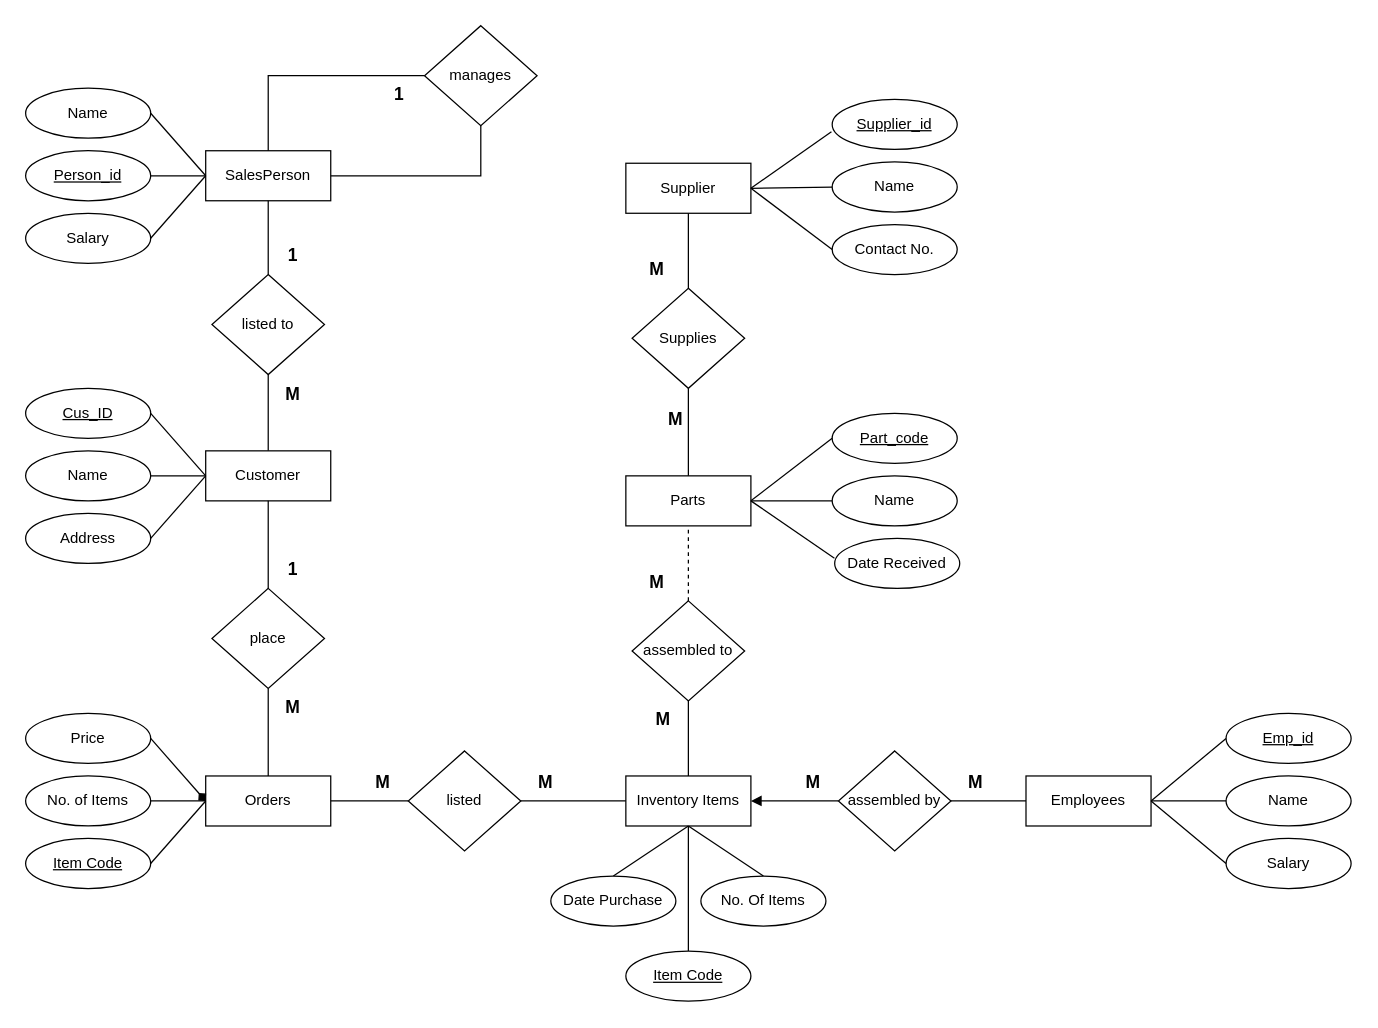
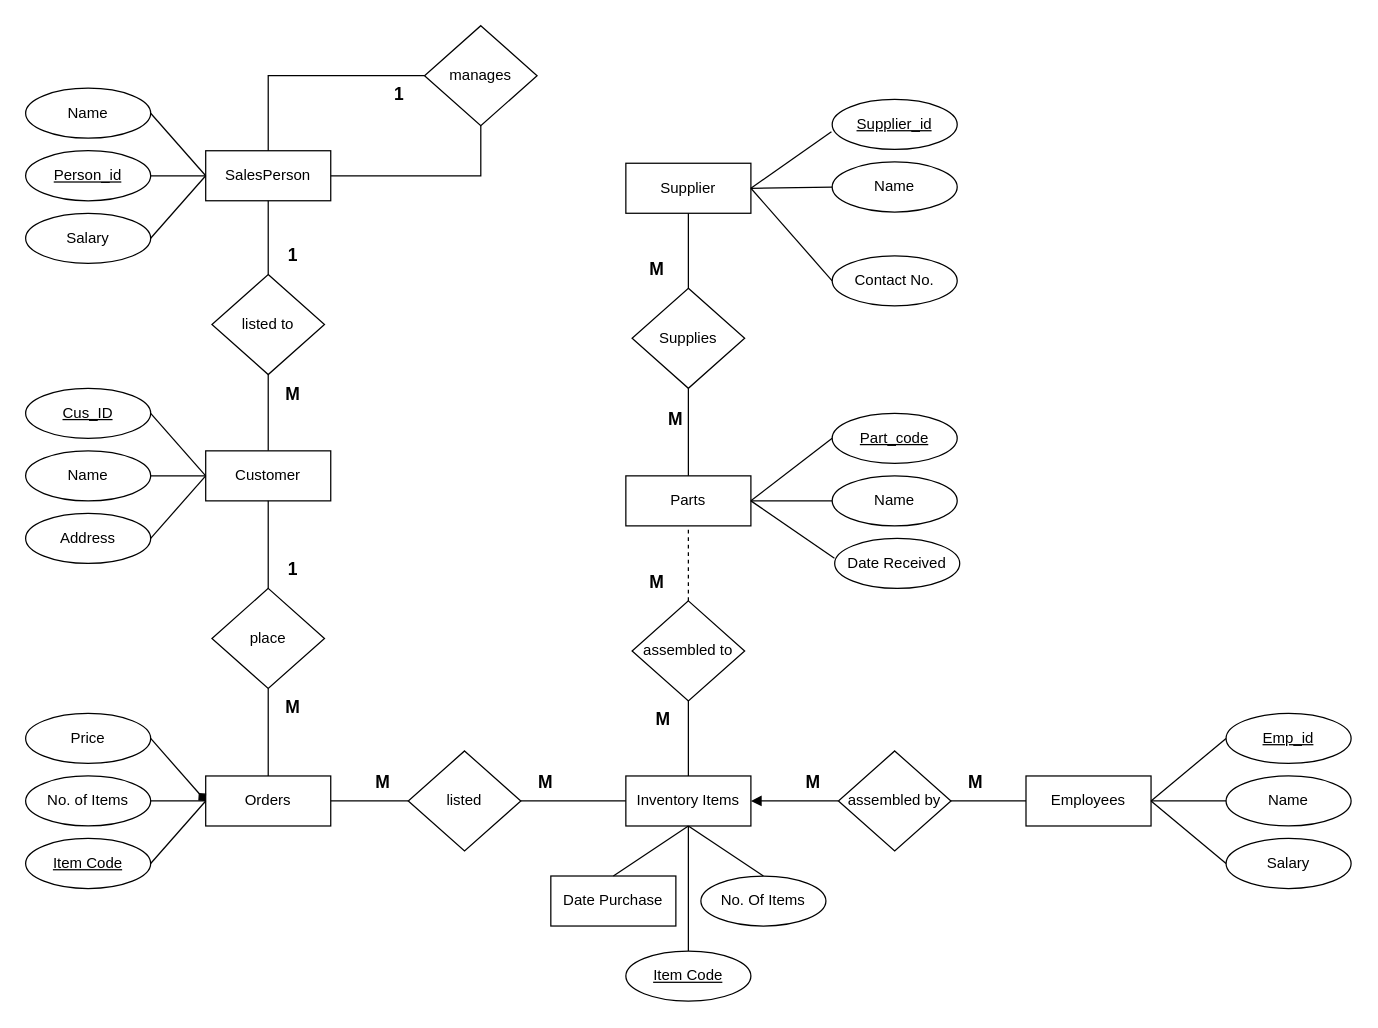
node "Contact No.": moved (894, 249) -> (894, 281)
node "Date Purchase": shape ellipse -> rectangle
